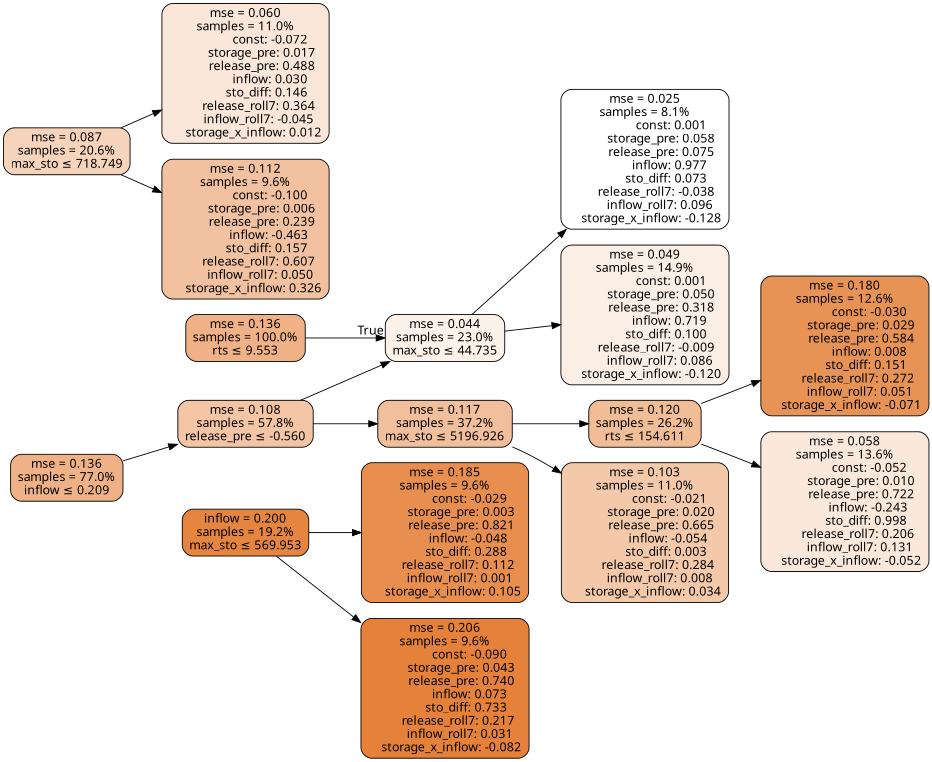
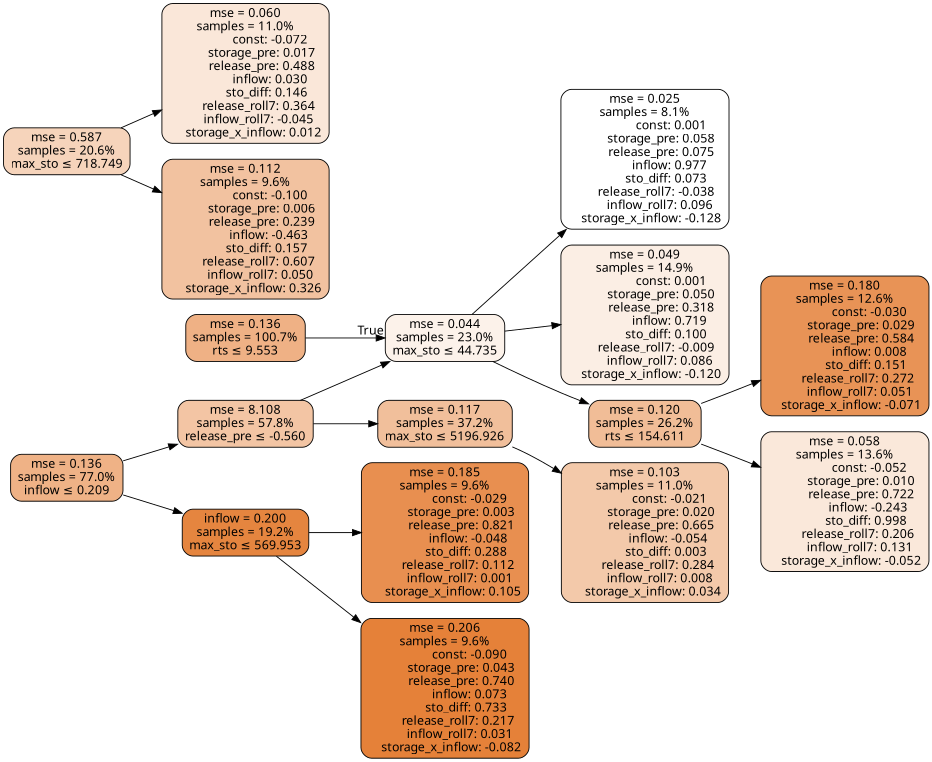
node "mse = 0.087 samples = 20.6% max_sto ≤ 718.749": label "mse = 0.087 samples = 20.6% max_sto ≤ 718.749" -> "mse = 0.587 samples = 20.6% max_sto ≤ 718.749"
node "mse = 0.136 samples = 100.0% rts ≤ 9.553": label "mse = 0.136 samples = 100.0% rts ≤ 9.553" -> "mse = 0.136 samples = 100.7% rts ≤ 9.553"
node "mse = 0.108 samples = 57.8% release_pre ≤ -0.560": label "mse = 0.108 samples = 57.8% release_pre ≤ -0.560" -> "mse = 8.108 samples = 57.8% release_pre ≤ -0.560"
edge "mse = 0.117 samples = 37.2% max_sto ≤ 5196.926" -> "mse = 0.120 samples = 26.2% rts ≤ 154.611": now "mse = 0.044 samples = 23.0% max_sto ≤ 44.735" -> "mse = 0.120 samples = 26.2% rts ≤ 154.611"
edge "mse = 0.136 samples = 77.0% inflow ≤ 0.209" -> "inflow = 0.200 samples = 19.2% max_sto ≤ 569.953": added
